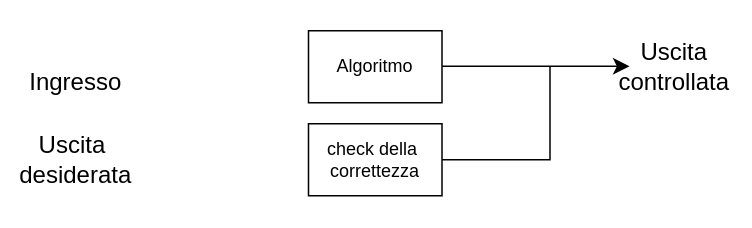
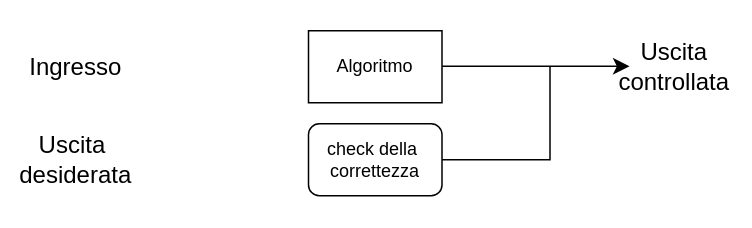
node "Ingresso": moved (76, 82) -> (76, 67)
node "check della correttezza": shape rectangle -> rounded rectangle
